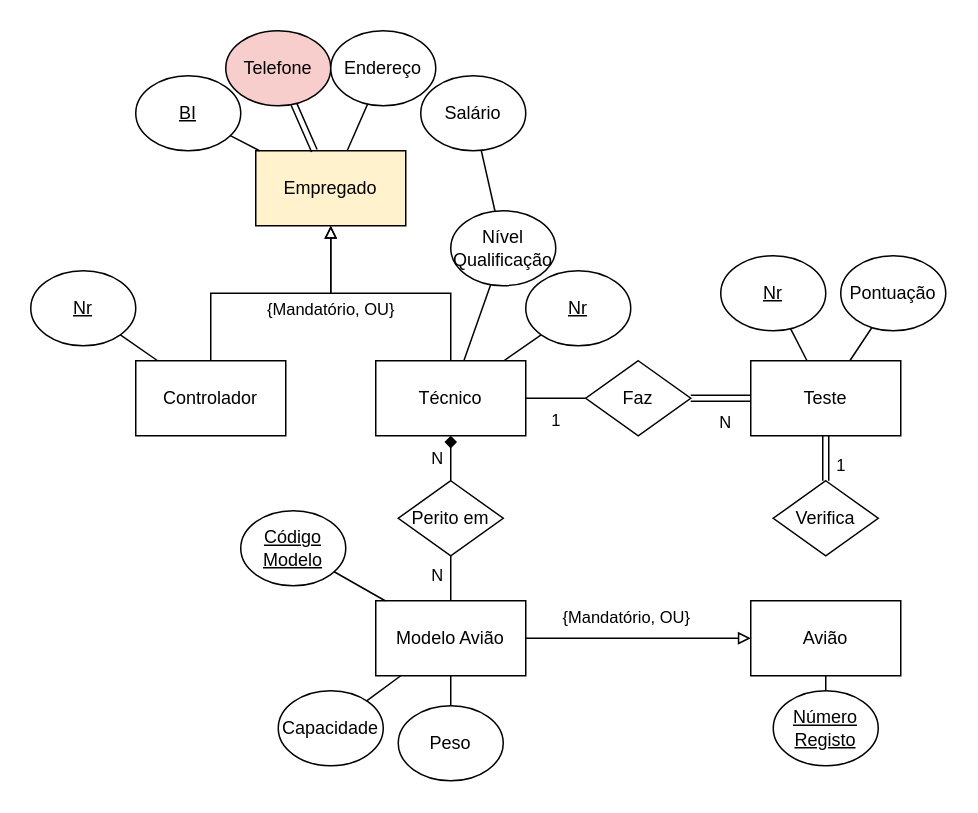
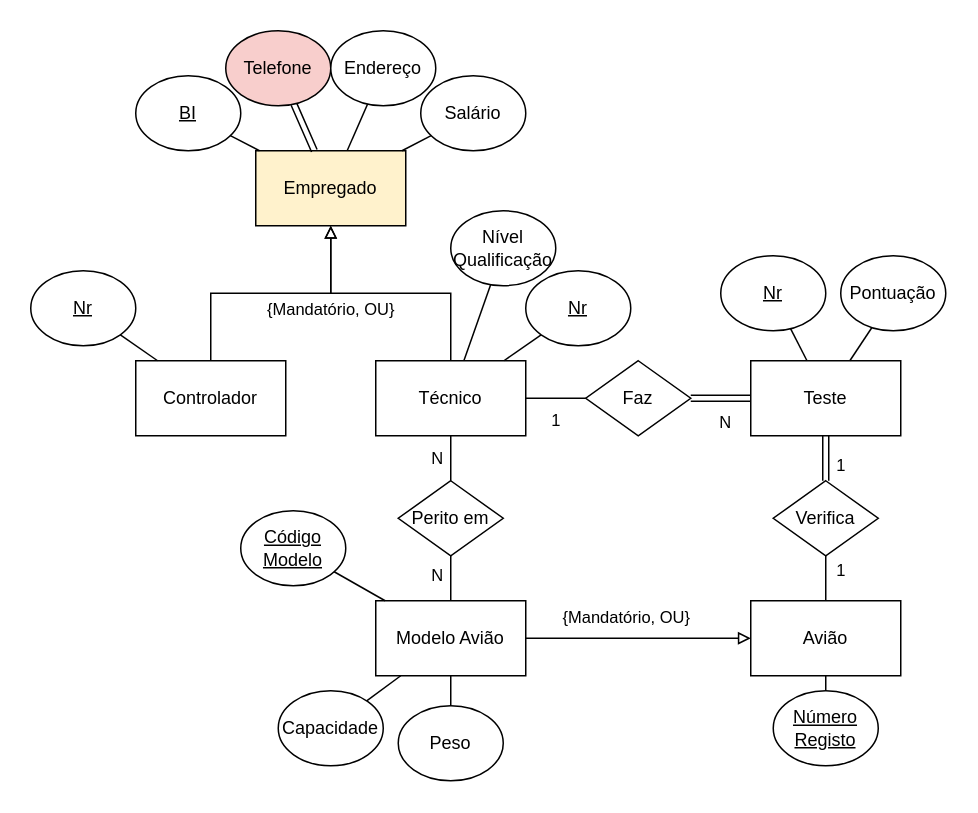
edge "Salário" -- "Nível Qualificação": now "Salário" -- "Empregado"
edge "Perito em" -> "Técnico": arrowhead diamond -> none
edge "Verifica" -- "Avião": added, label "1"
